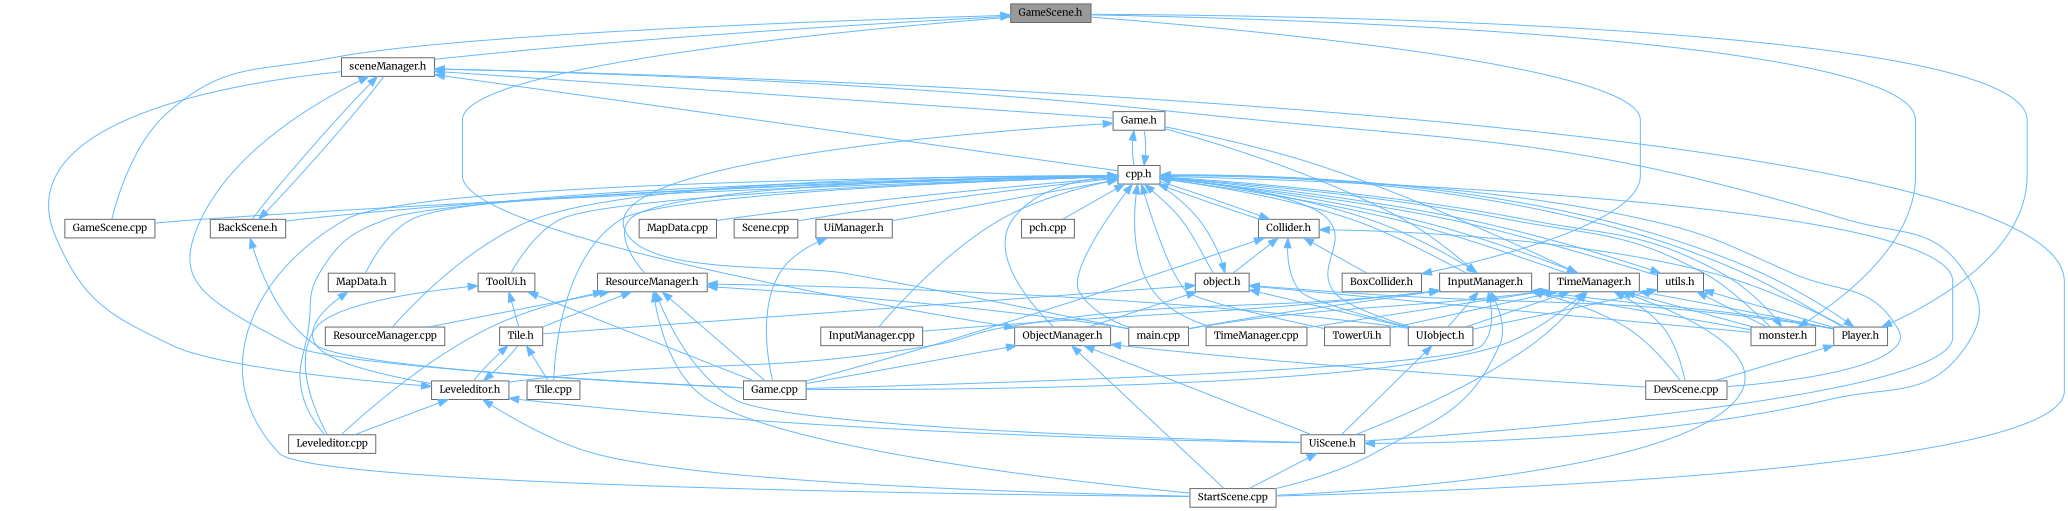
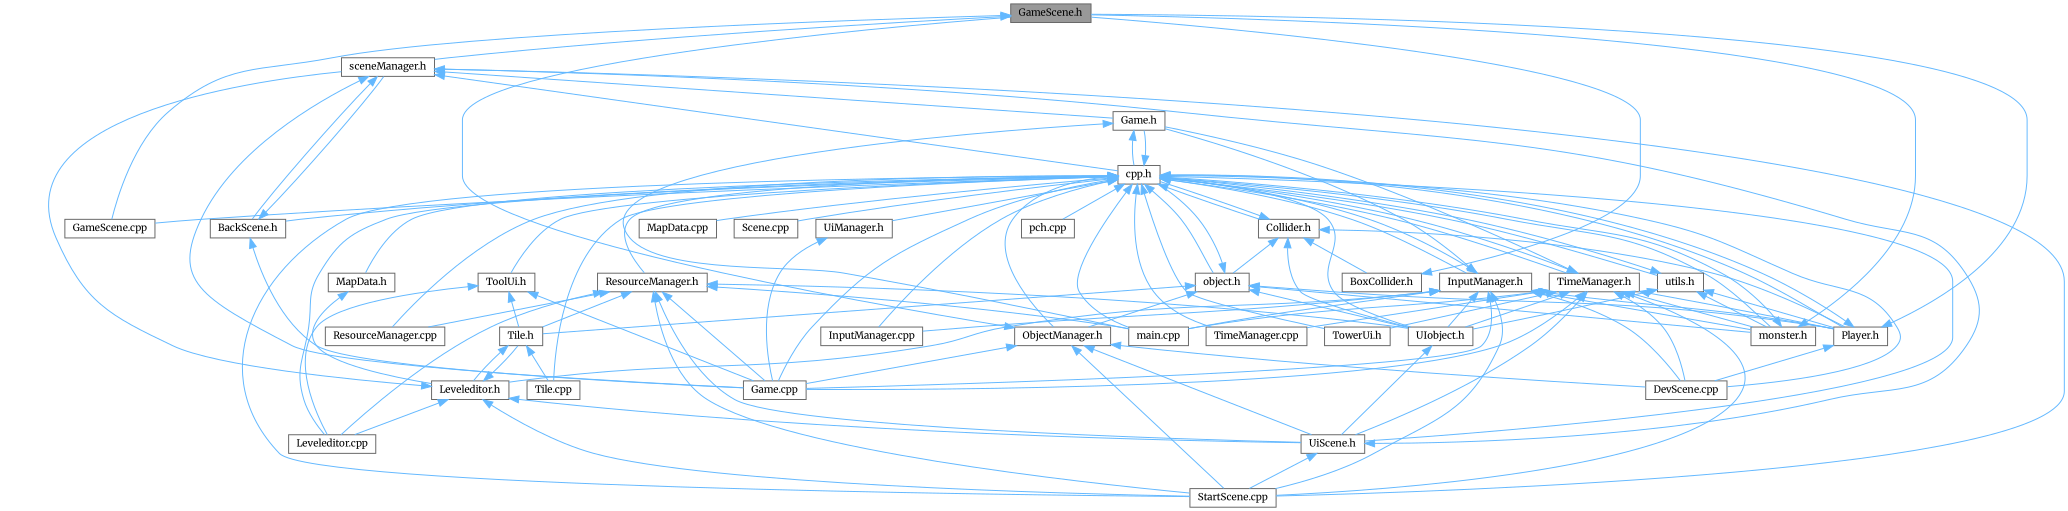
edge "Game.cpp" -> "Collider.h": now "Game.cpp" -> "cpp.h"
